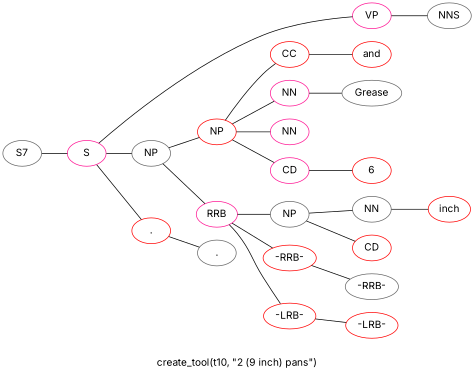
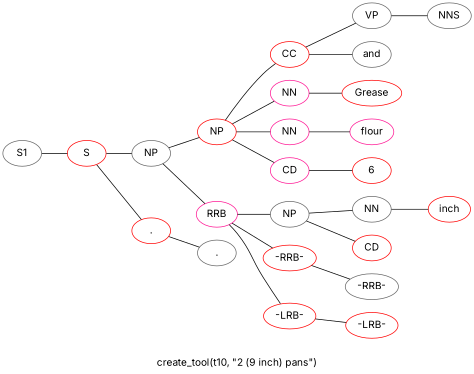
node "VP": color deeppink -> gray40
node "and": color red -> gray40
edge "VP" -- "S": now "VP" -- "CC"
node "Grease": color gray40 -> red
node "flour": added
node "S7": label "S7" -> "S1"
node "S": color deeppink -> red
